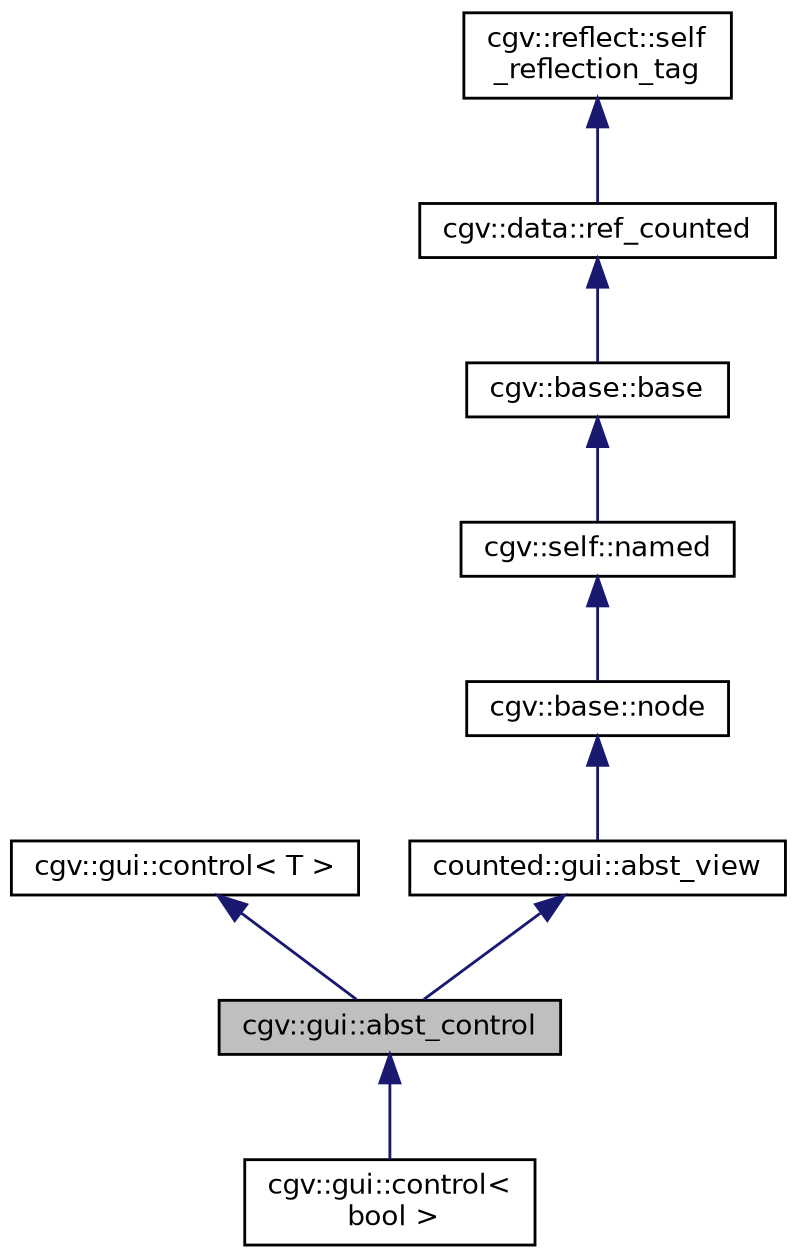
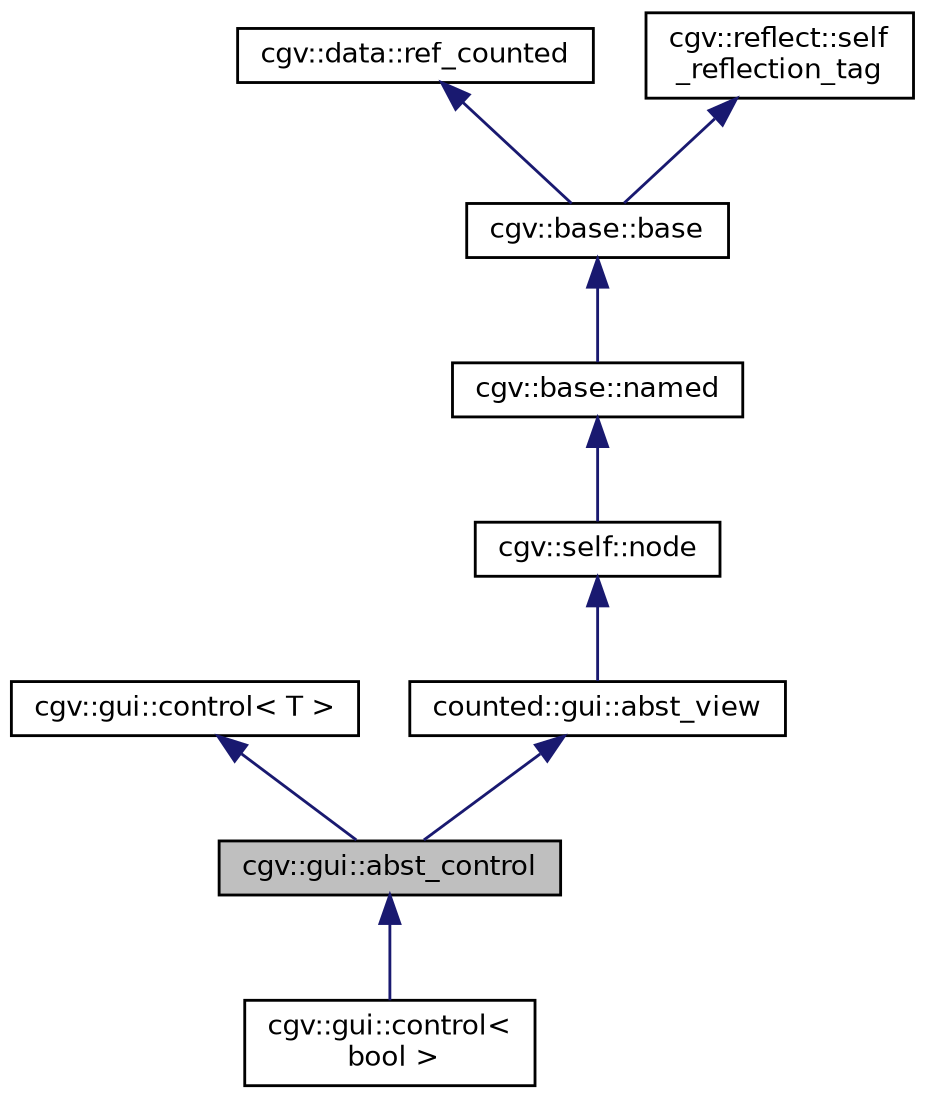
edge "cgv::data::ref_counted" -> "cgv::reflect::self _reflection_tag": now "cgv::base::base" -> "cgv::reflect::self _reflection_tag"
node "cgv::self::named": label "cgv::self::named" -> "cgv::base::named"
node "cgv::base::node": label "cgv::base::node" -> "cgv::self::node"
